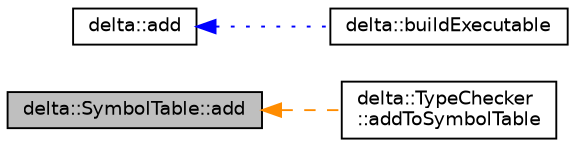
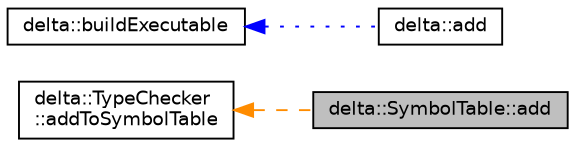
edge "delta::buildExecutable" -> "delta::add": reversed
edge "delta::TypeChecker ::addToSymbolTable" -> "delta::SymbolTable::add": reversed
